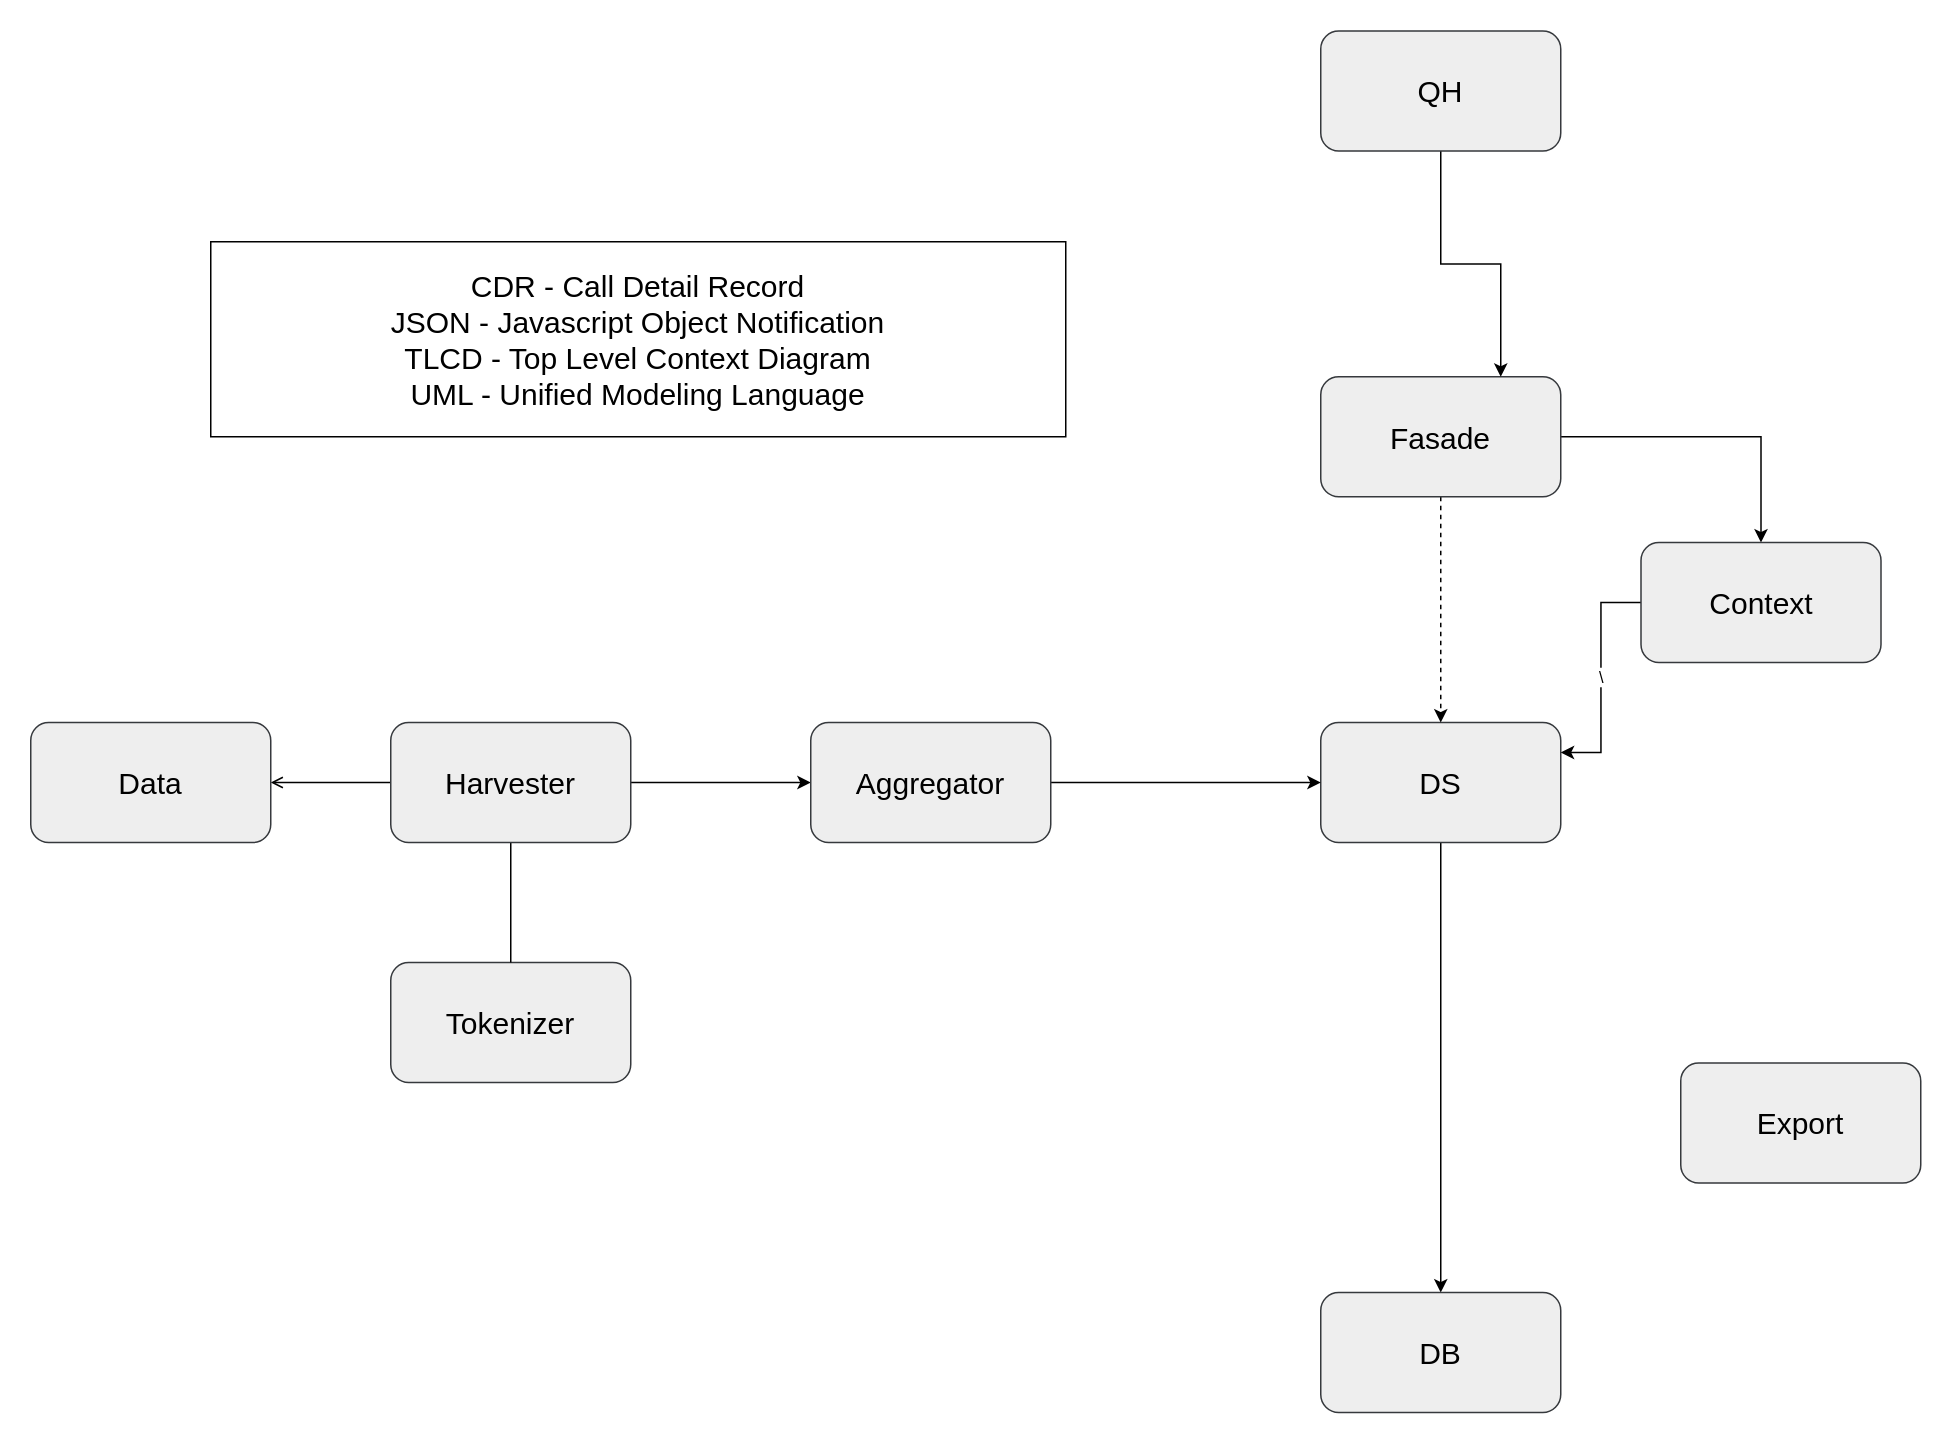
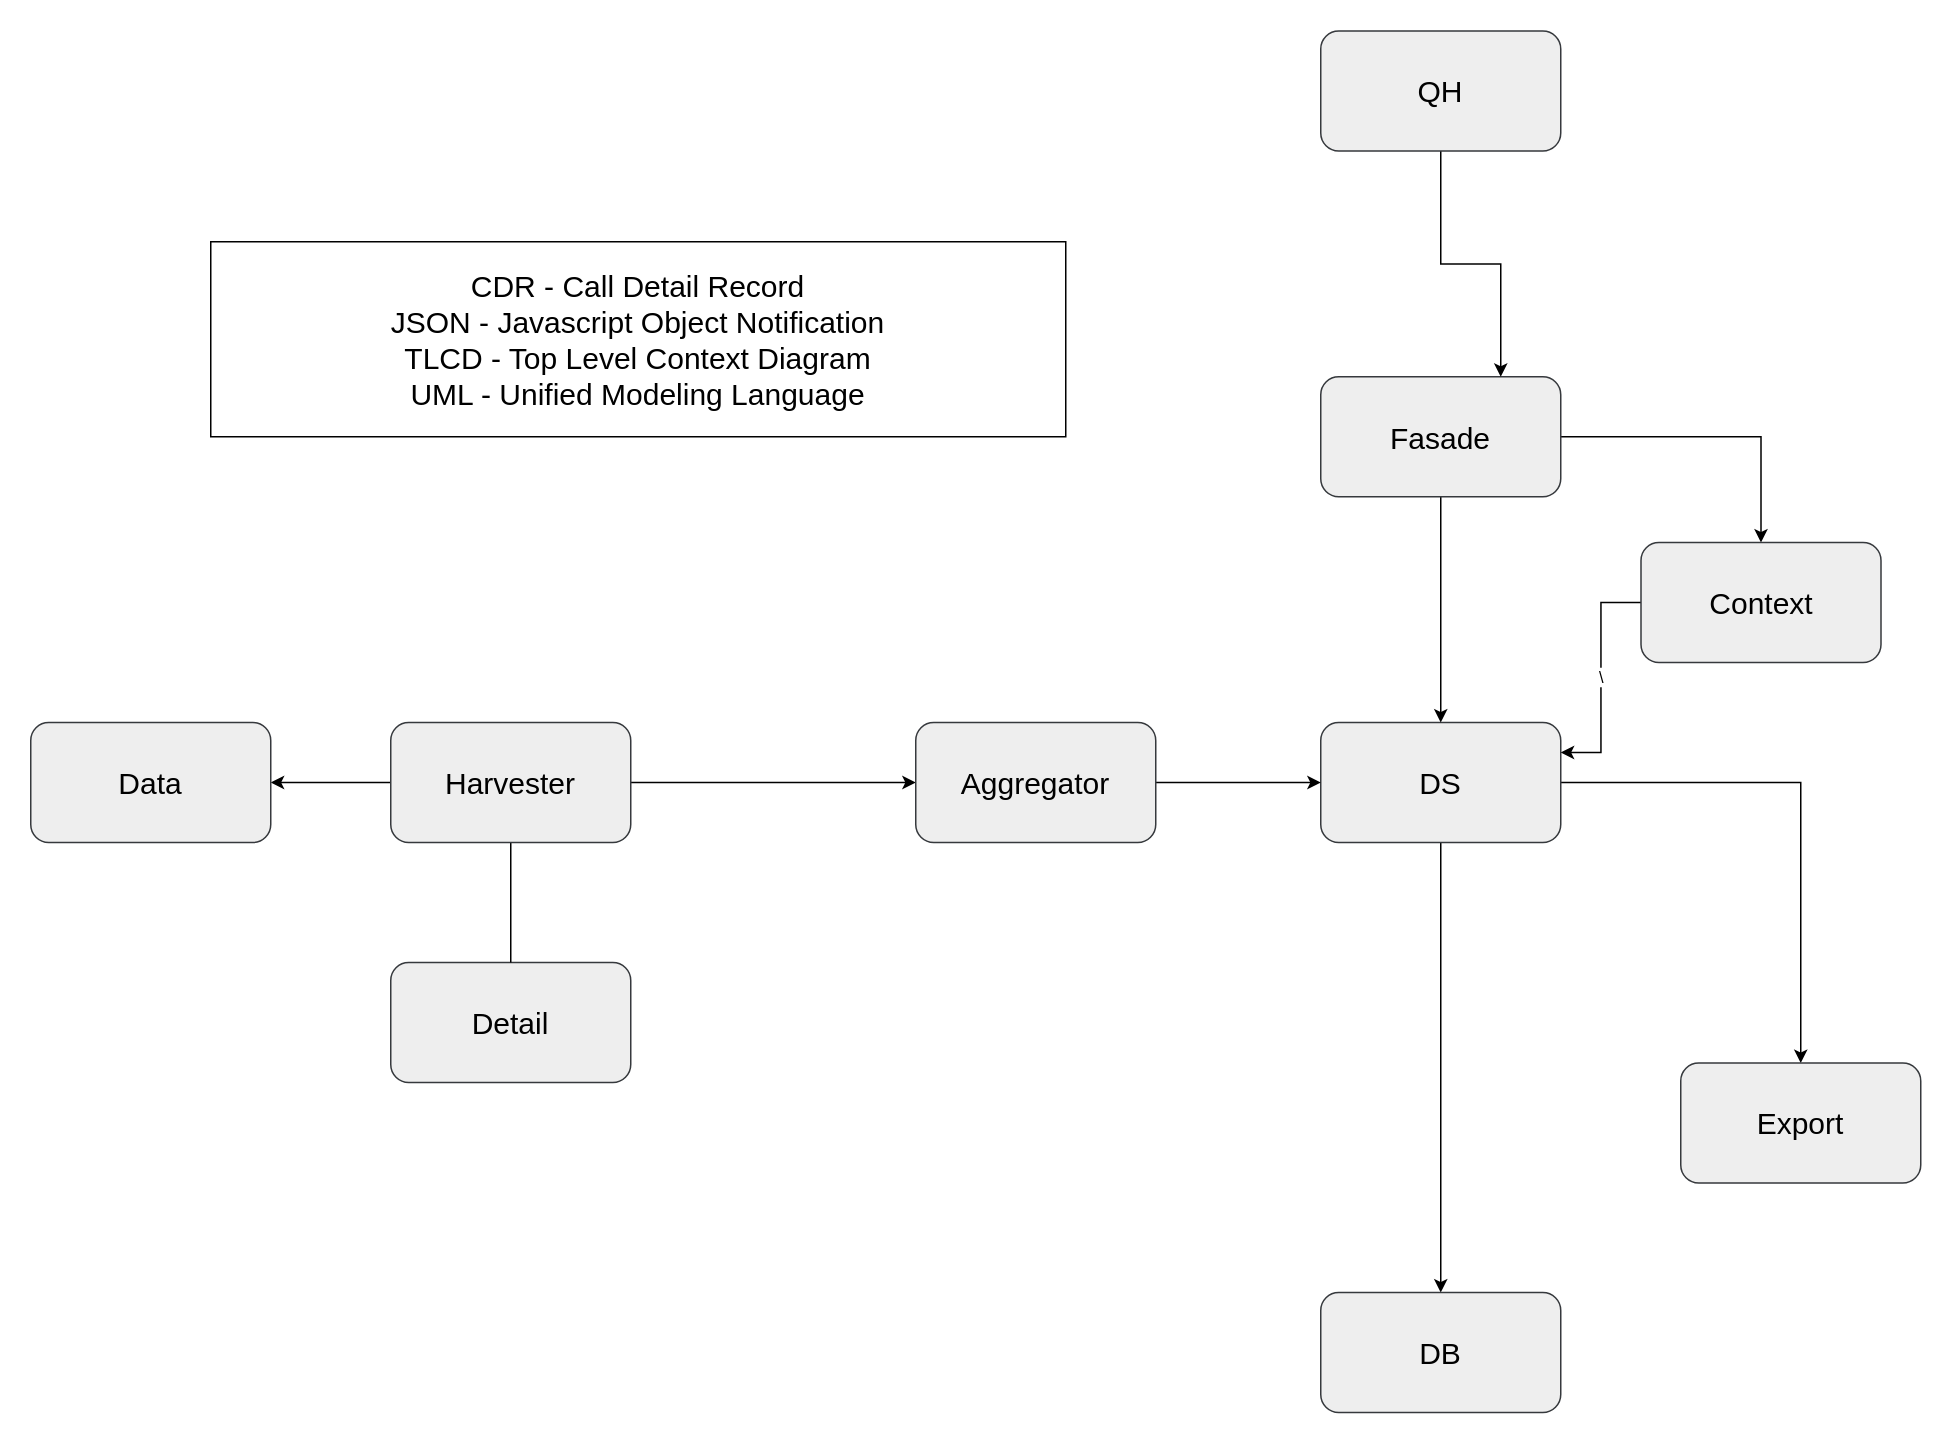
edge "Fasade" -> "DS": style dashed -> solid
edge "Harvester" -> "Data": arrowhead open -> classic
node "Aggregator": moved (931, 782) -> (1036, 782)
edge "DS" -> "Export": added
node "Tokenizer": label "Tokenizer" -> "Detail"
